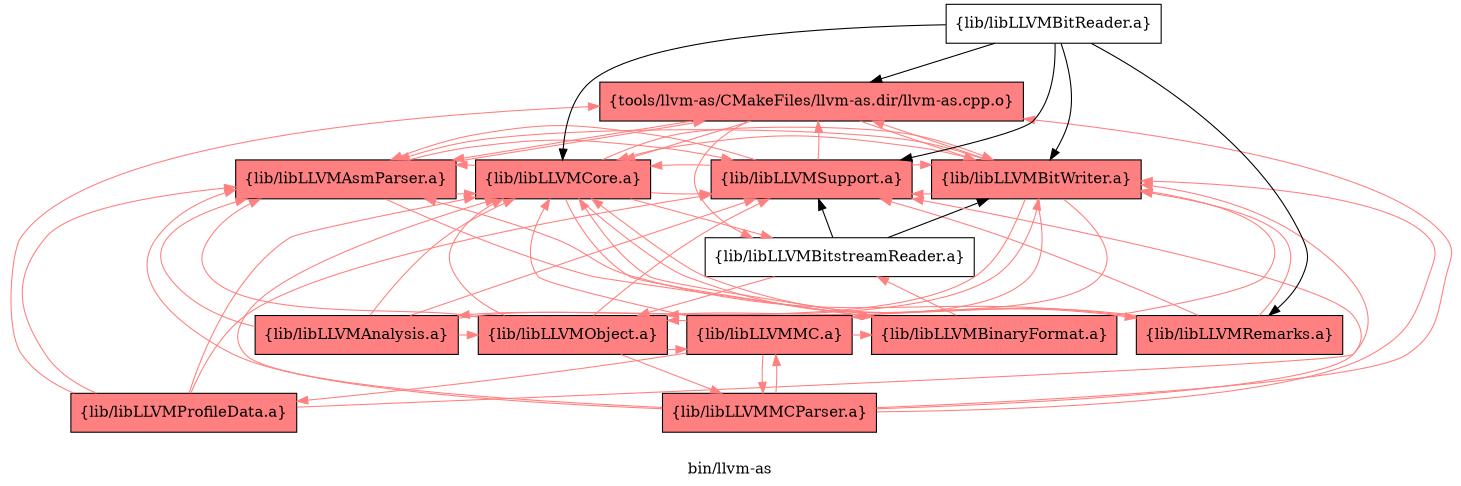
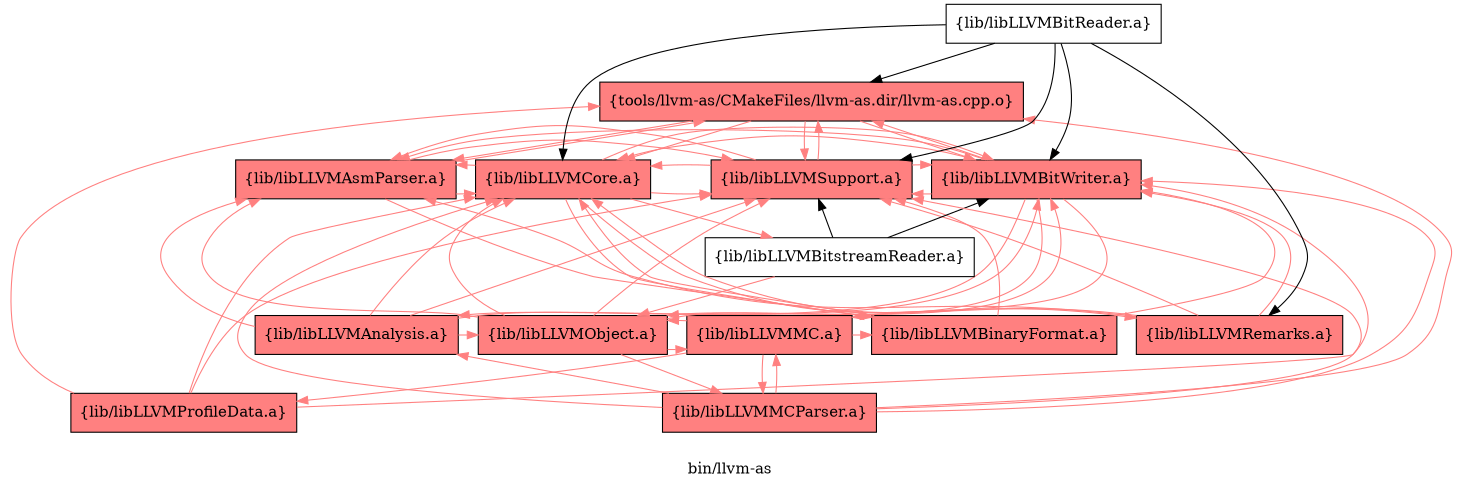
edge "{tools/llvm-as/CMakeFiles/llvm-as.dir/llvm-as.cpp.o}" -> "{lib/libLLVMBitstreamReader.a}": now "{tools/llvm-as/CMakeFiles/llvm-as.dir/llvm-as.cpp.o}" -> "{lib/libLLVMSupport.a}"
edge "{lib/libLLVMProfileData.a}" -> "{lib/libLLVMAsmParser.a}": removed
edge "{lib/libLLVMMC.a}" -> "{lib/libLLVMCore.a}": removed
edge "{lib/libLLVMBinaryFormat.a}" -> "{lib/libLLVMBitstreamReader.a}": now "{lib/libLLVMBinaryFormat.a}" -> "{lib/libLLVMSupport.a}"
edge "{lib/libLLVMObject.a}" -> "{lib/libLLVMBitWriter.a}": added
edge "{lib/libLLVMMCParser.a}" -> "{lib/libLLVMAsmParser.a}": now "{lib/libLLVMMCParser.a}" -> "{lib/libLLVMAnalysis.a}"
